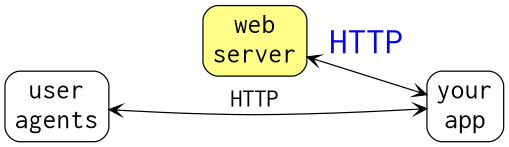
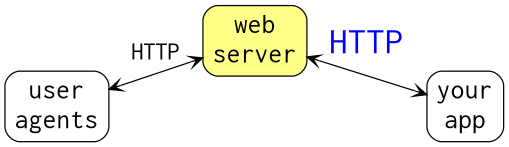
edge "user agents" -- "your app": now "user agents" -- "web server"
